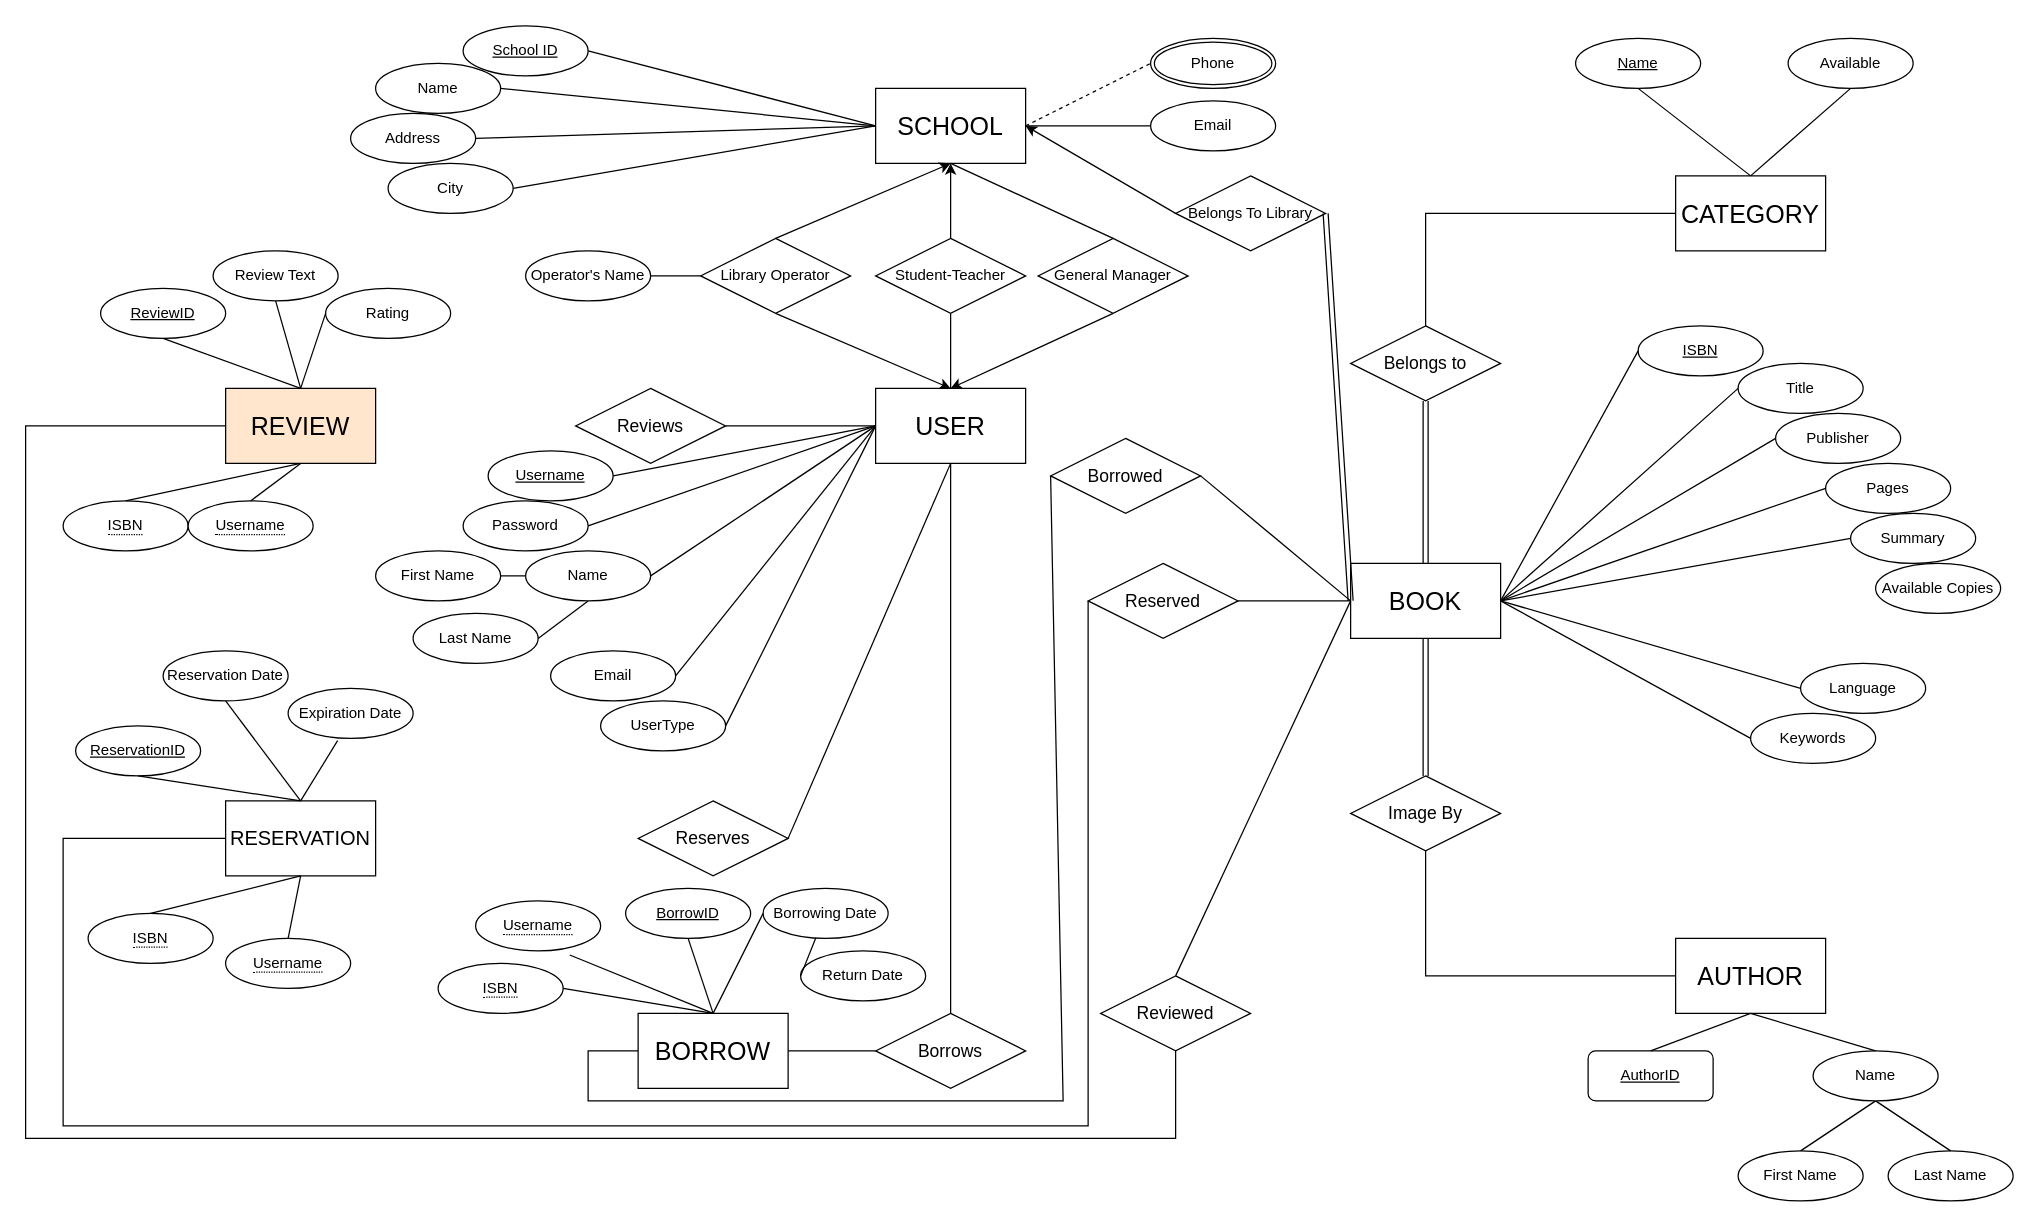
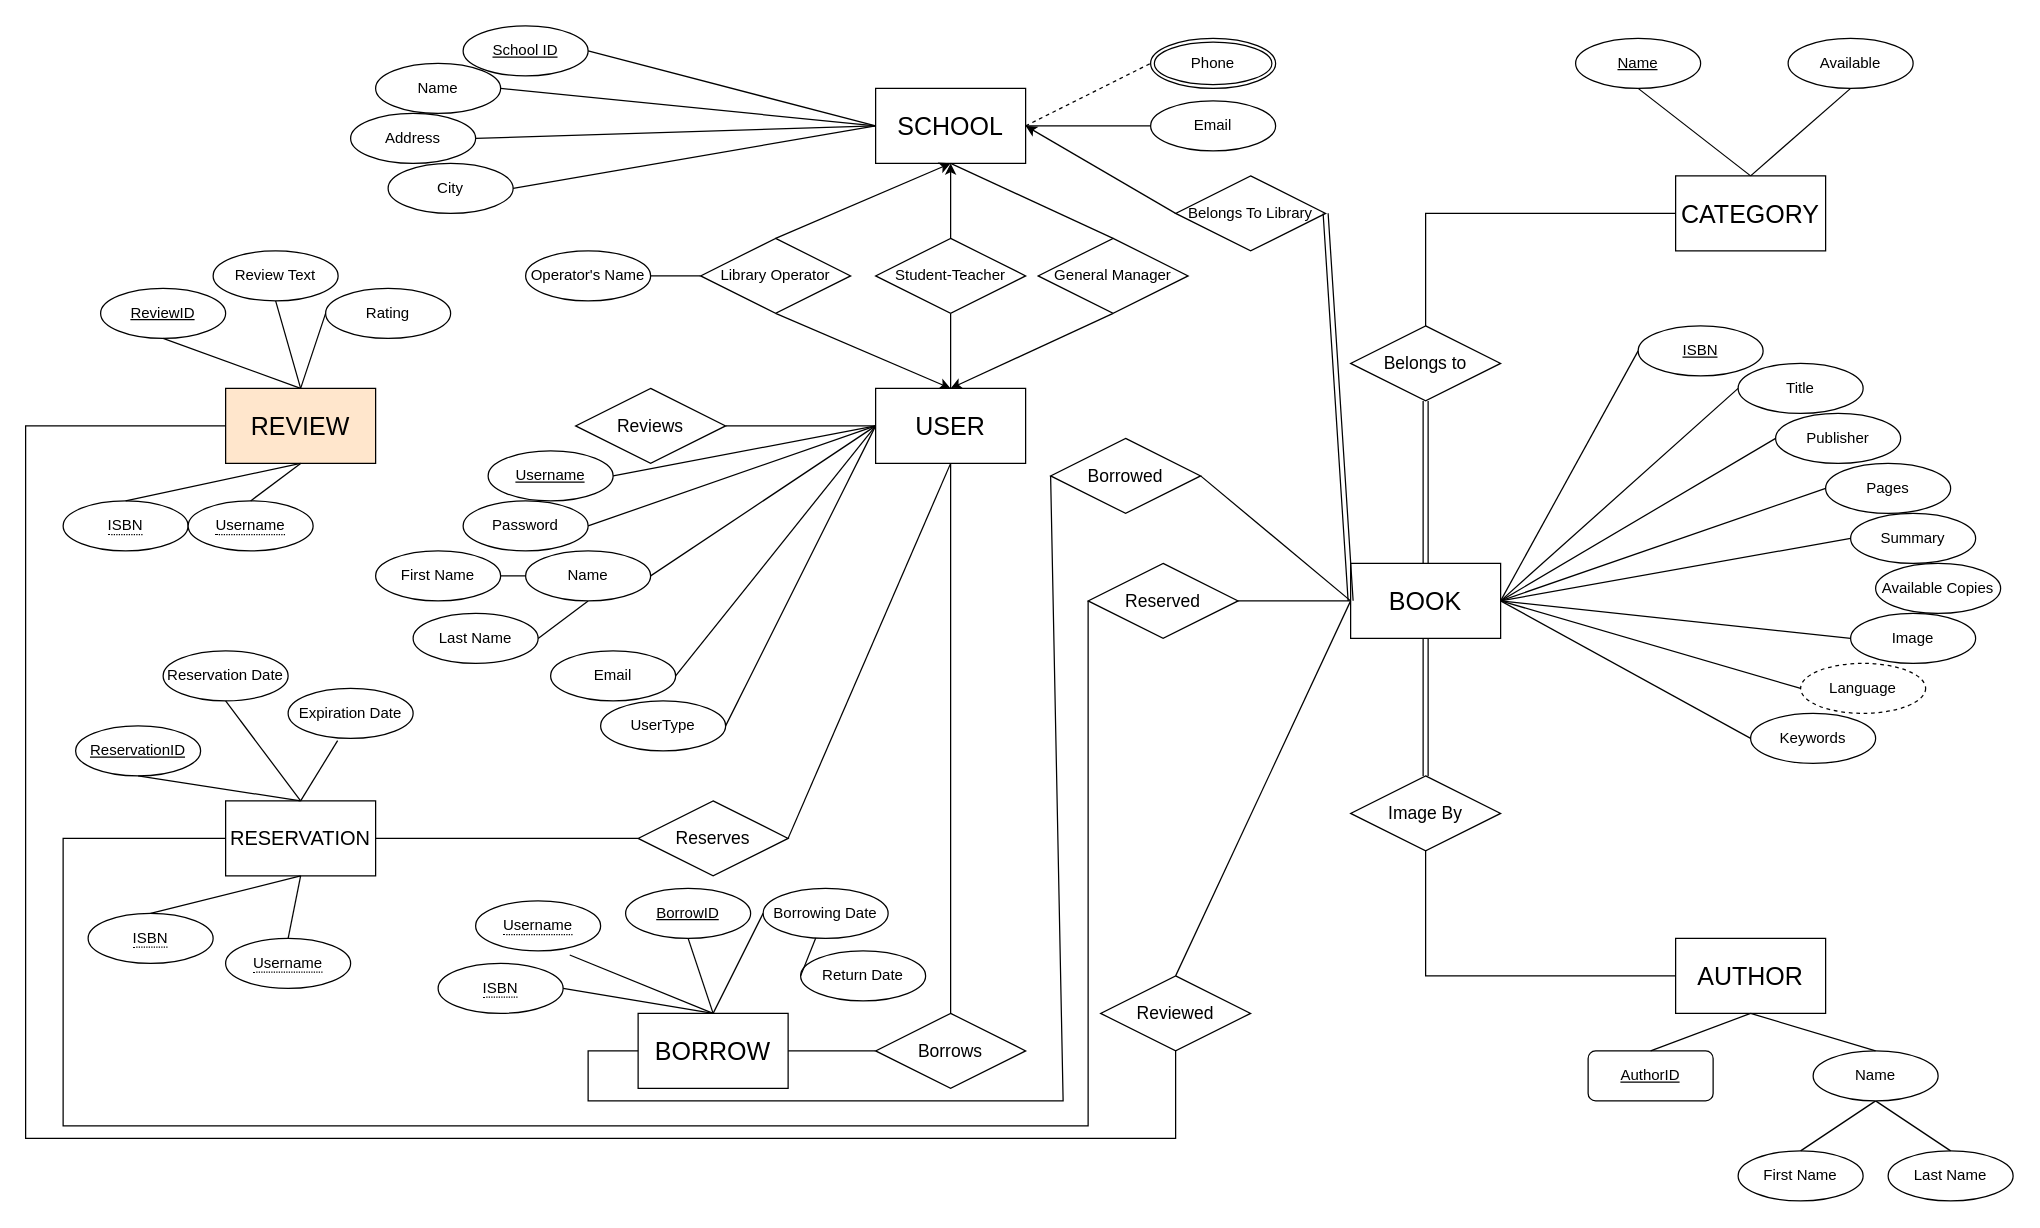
edge "BOOK" -- "Image": added
node "Image": added
node "Language": style solid -> dashed
edge "RESERVATION" -- "Reserves": added
